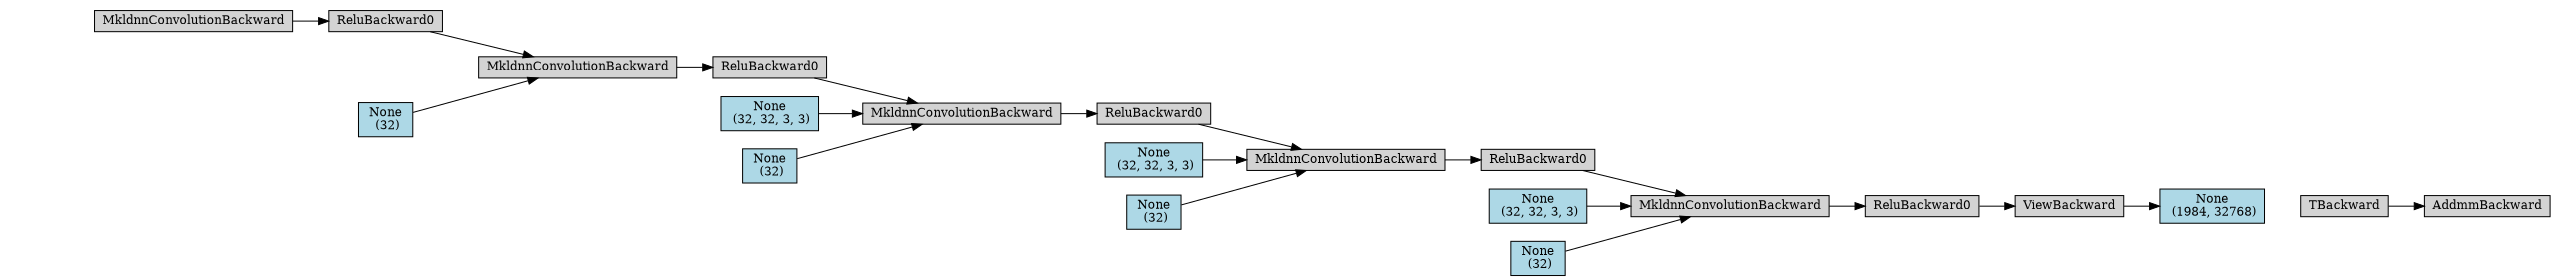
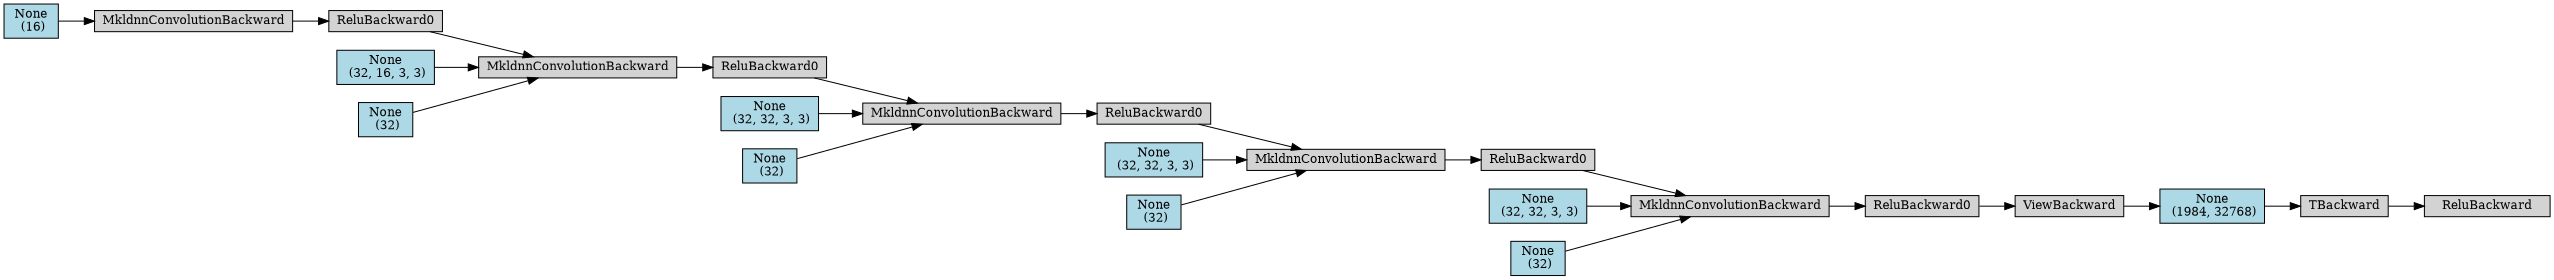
node "None (16)": added
node "None (32, 16, 3, 3)": added
edge "None (1984, 32768)" -> "TBackward": added
node "AddmmBackward": label "AddmmBackward" -> "ReluBackward"
